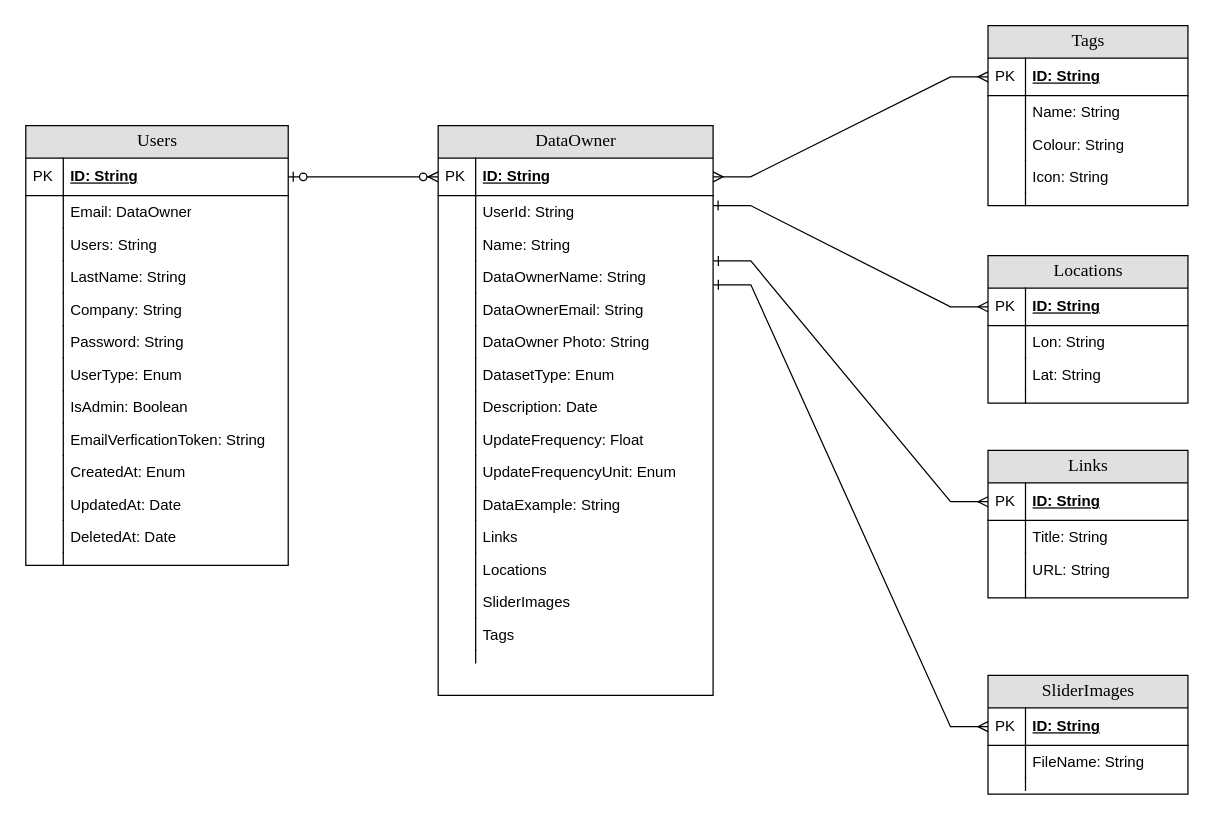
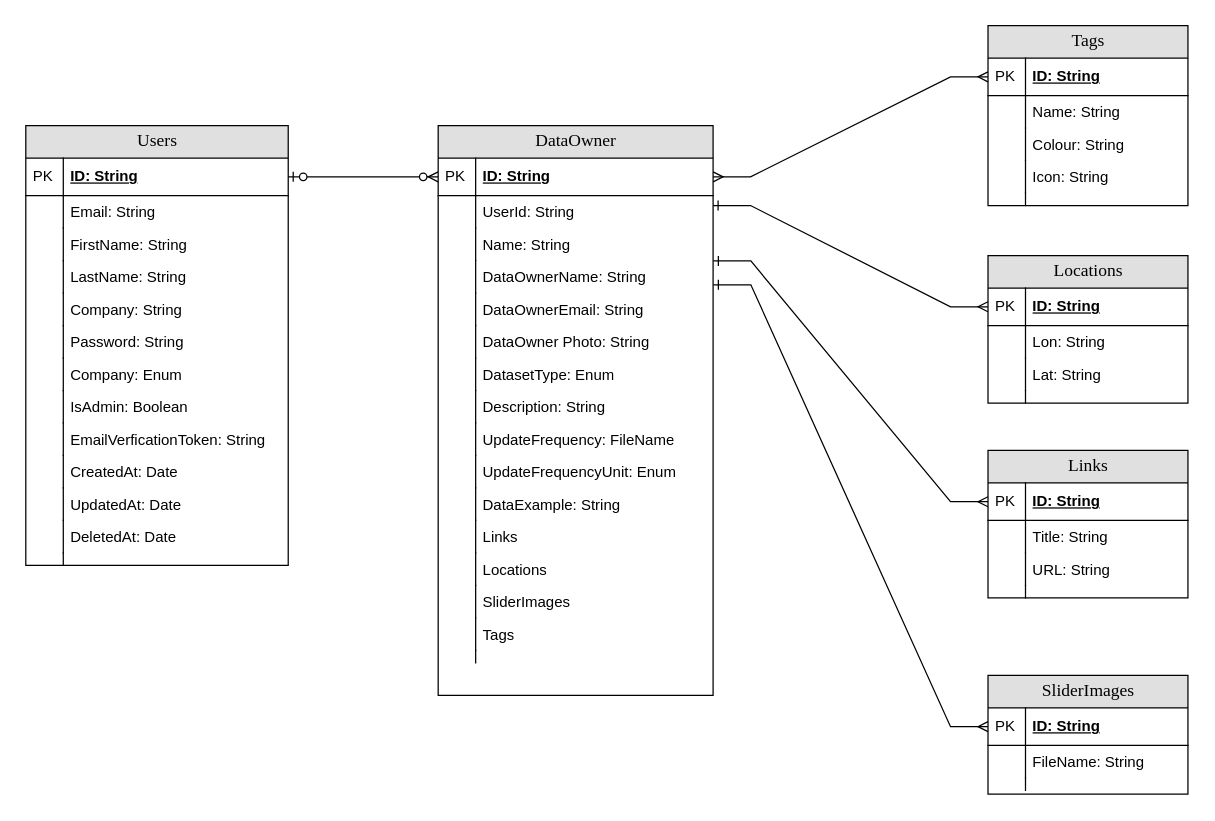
node "Email: DataOwner": label "Email: DataOwner" -> "Email: String"
node "Users: String": label "Users: String" -> "FirstName: String"
node "UserType: Enum": label "UserType: Enum" -> "Company: Enum"
node "Description: Date": label "Description: Date" -> "Description: String"
node "UpdateFrequency: Float": label "UpdateFrequency: Float" -> "UpdateFrequency: FileName"
node "CreatedAt: Enum": label "CreatedAt: Enum" -> "CreatedAt: Date"
